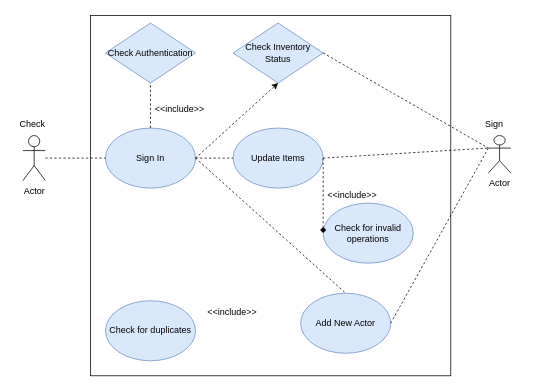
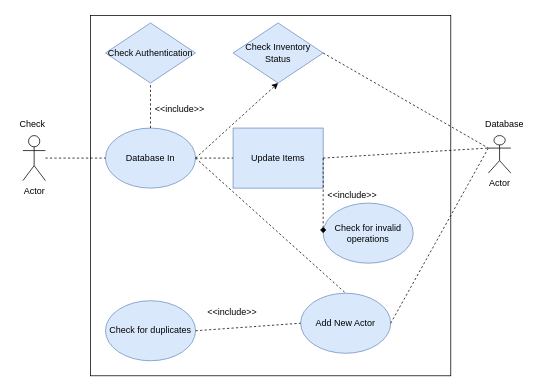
node "Sign": label "Sign" -> "Database"
node "Sign In": label "Sign In" -> "Database In"
node "Update Items": shape ellipse -> rectangle
edge "Add New Actor" -- "Check for duplicates": added
